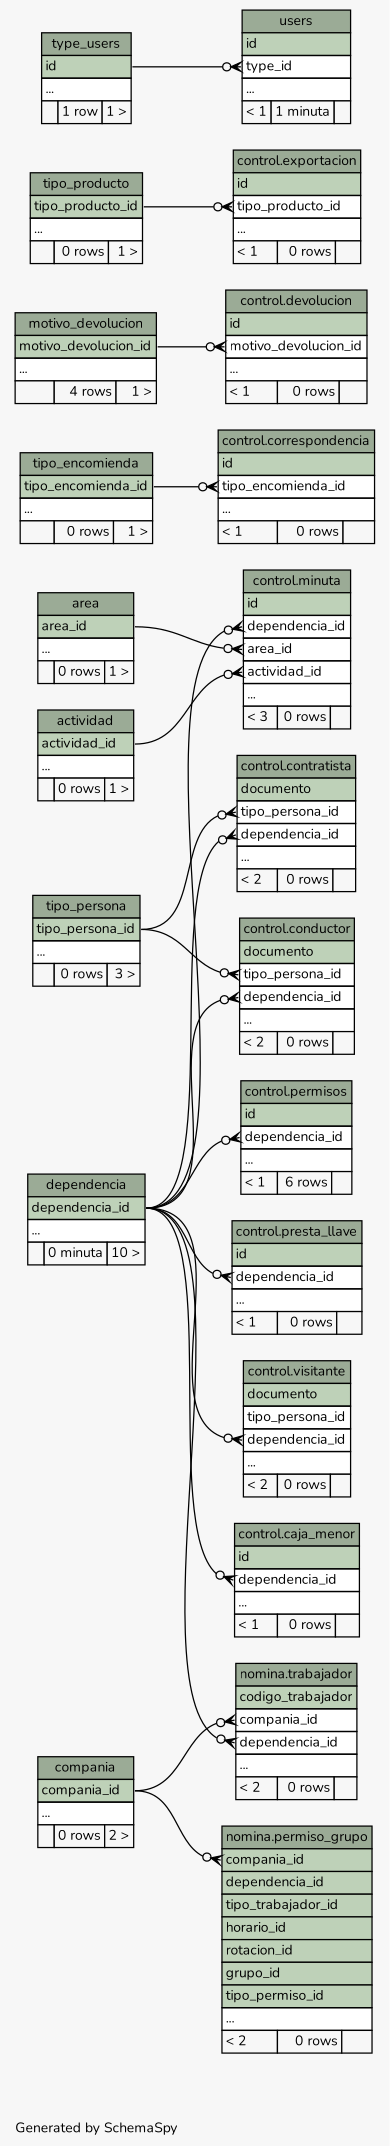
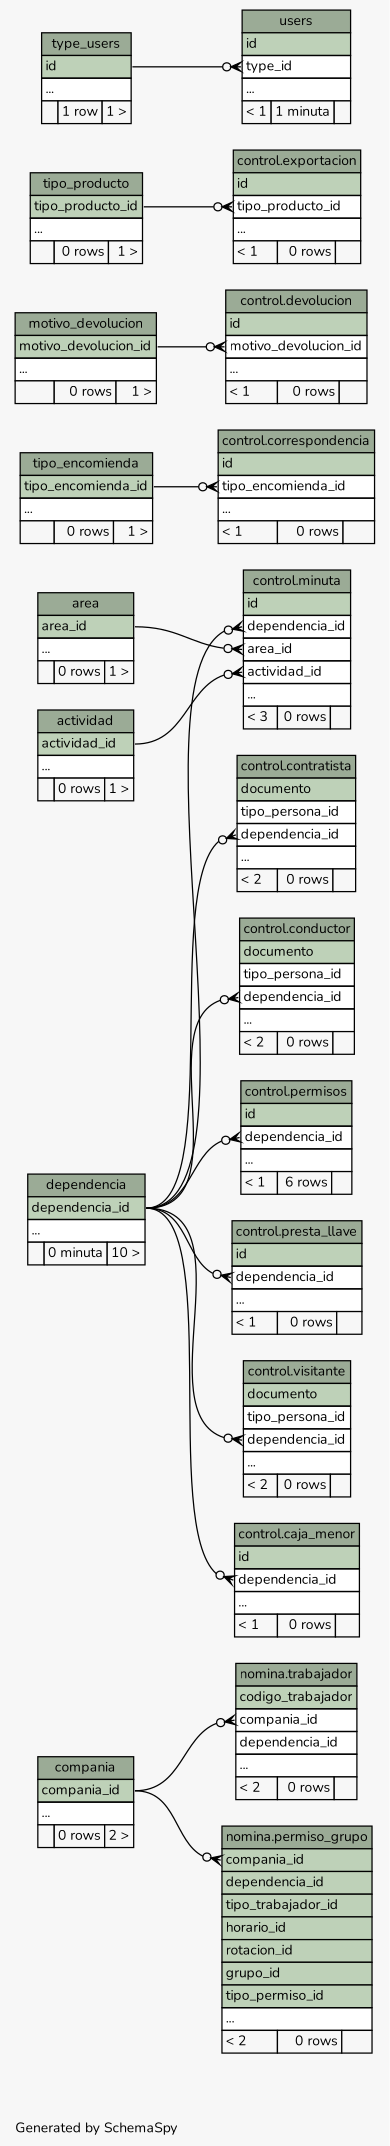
node "motivo_devolucion": text "4 rows" -> "0 rows"
node "tipo_persona": removed
edge "dependencia" -> "nomina.trabajador": removed
